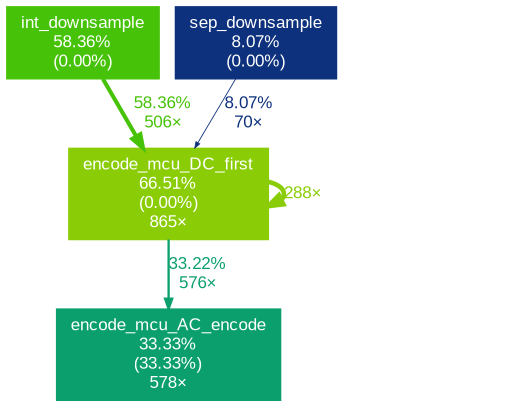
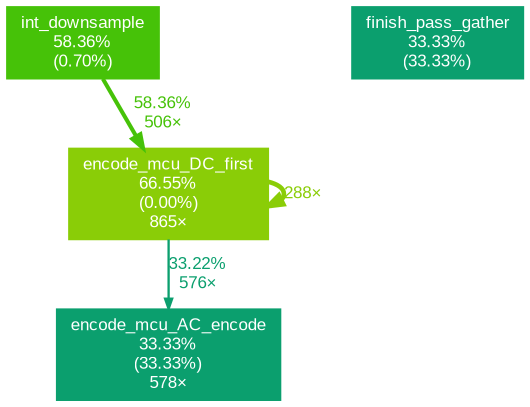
node "int_downsample 58.36% (0.00%)": label "int_downsample 58.36% (0.00%)" -> "int_downsample 58.36% (0.70%)"
node "sep_downsample 8.07% (0.00%)": removed
node "finish_pass_gather 33.33% (33.33%)": added
node "encode_mcu_DC_first 66.51% (0.00%) 865×": label "encode_mcu_DC_first 66.51% (0.00%) 865×" -> "encode_mcu_DC_first 66.55% (0.00%) 865×"
